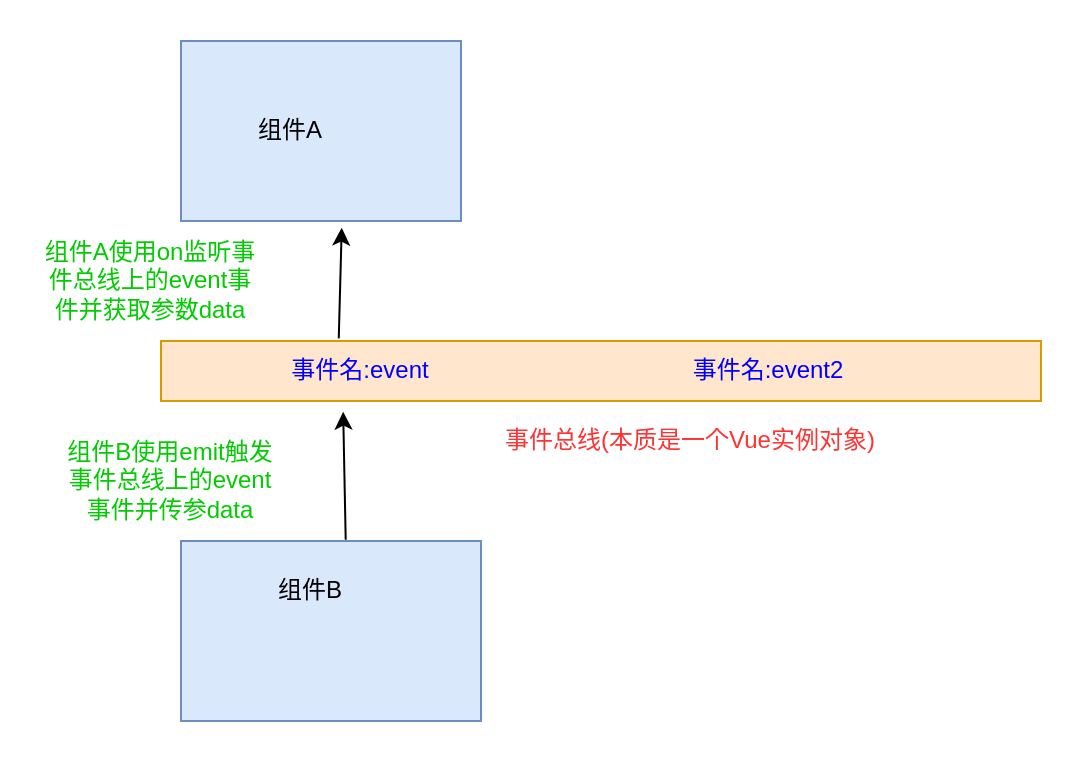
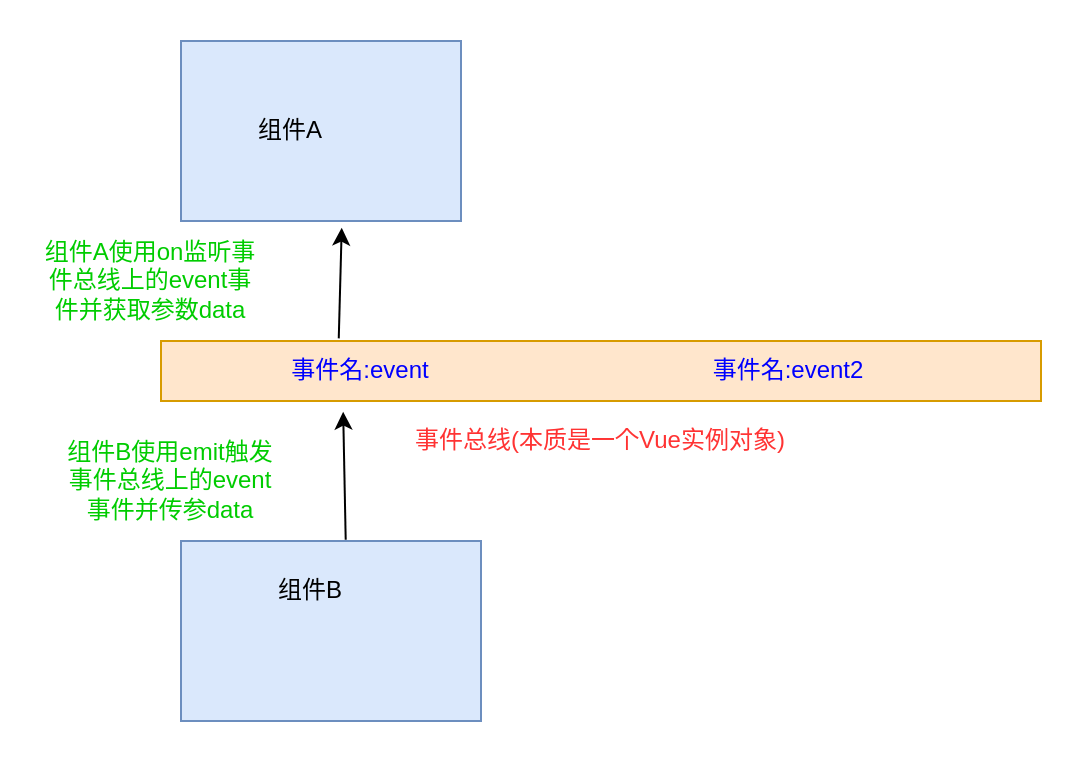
node "事件名:event2": moved (769, 371) -> (789, 371)
node "事件总线(本质是一个Vue实例对象)": moved (691, 441) -> (601, 441)
